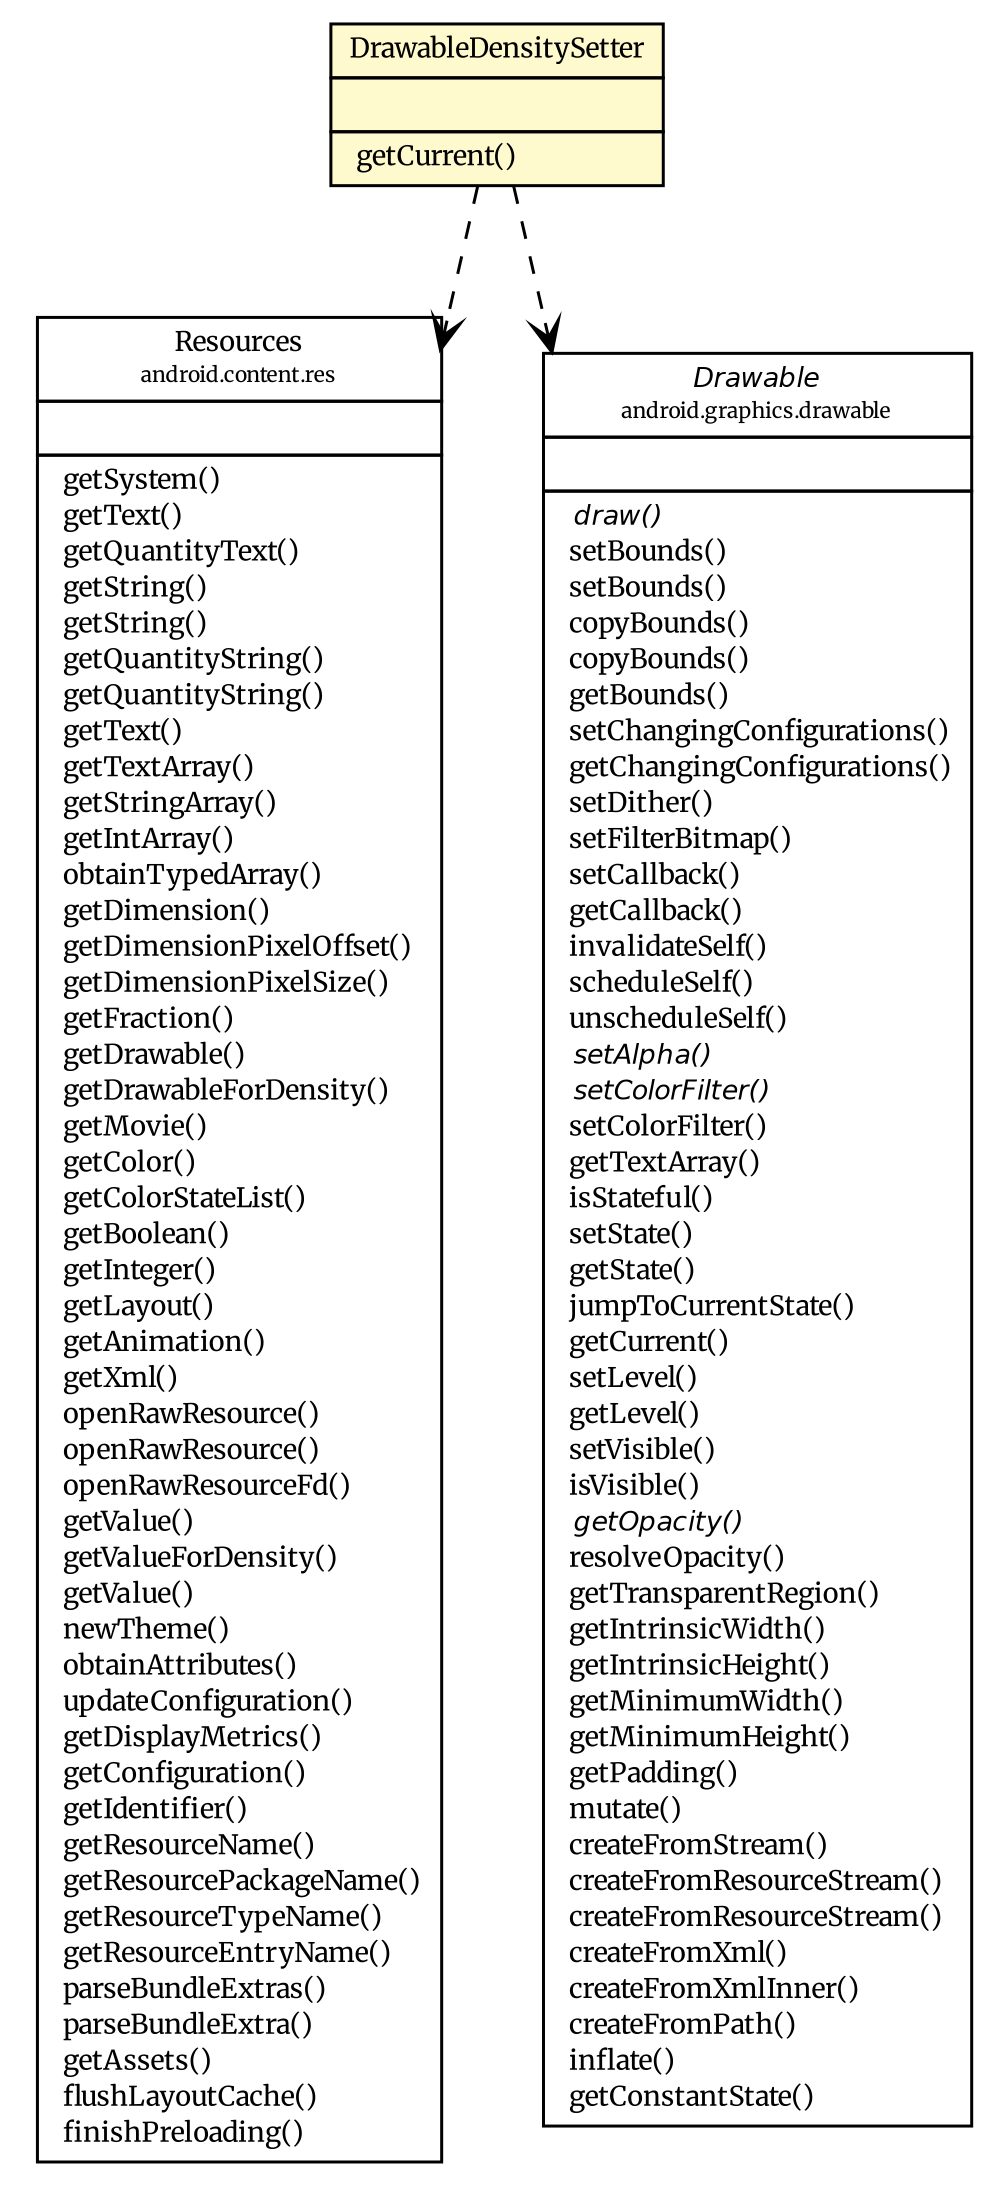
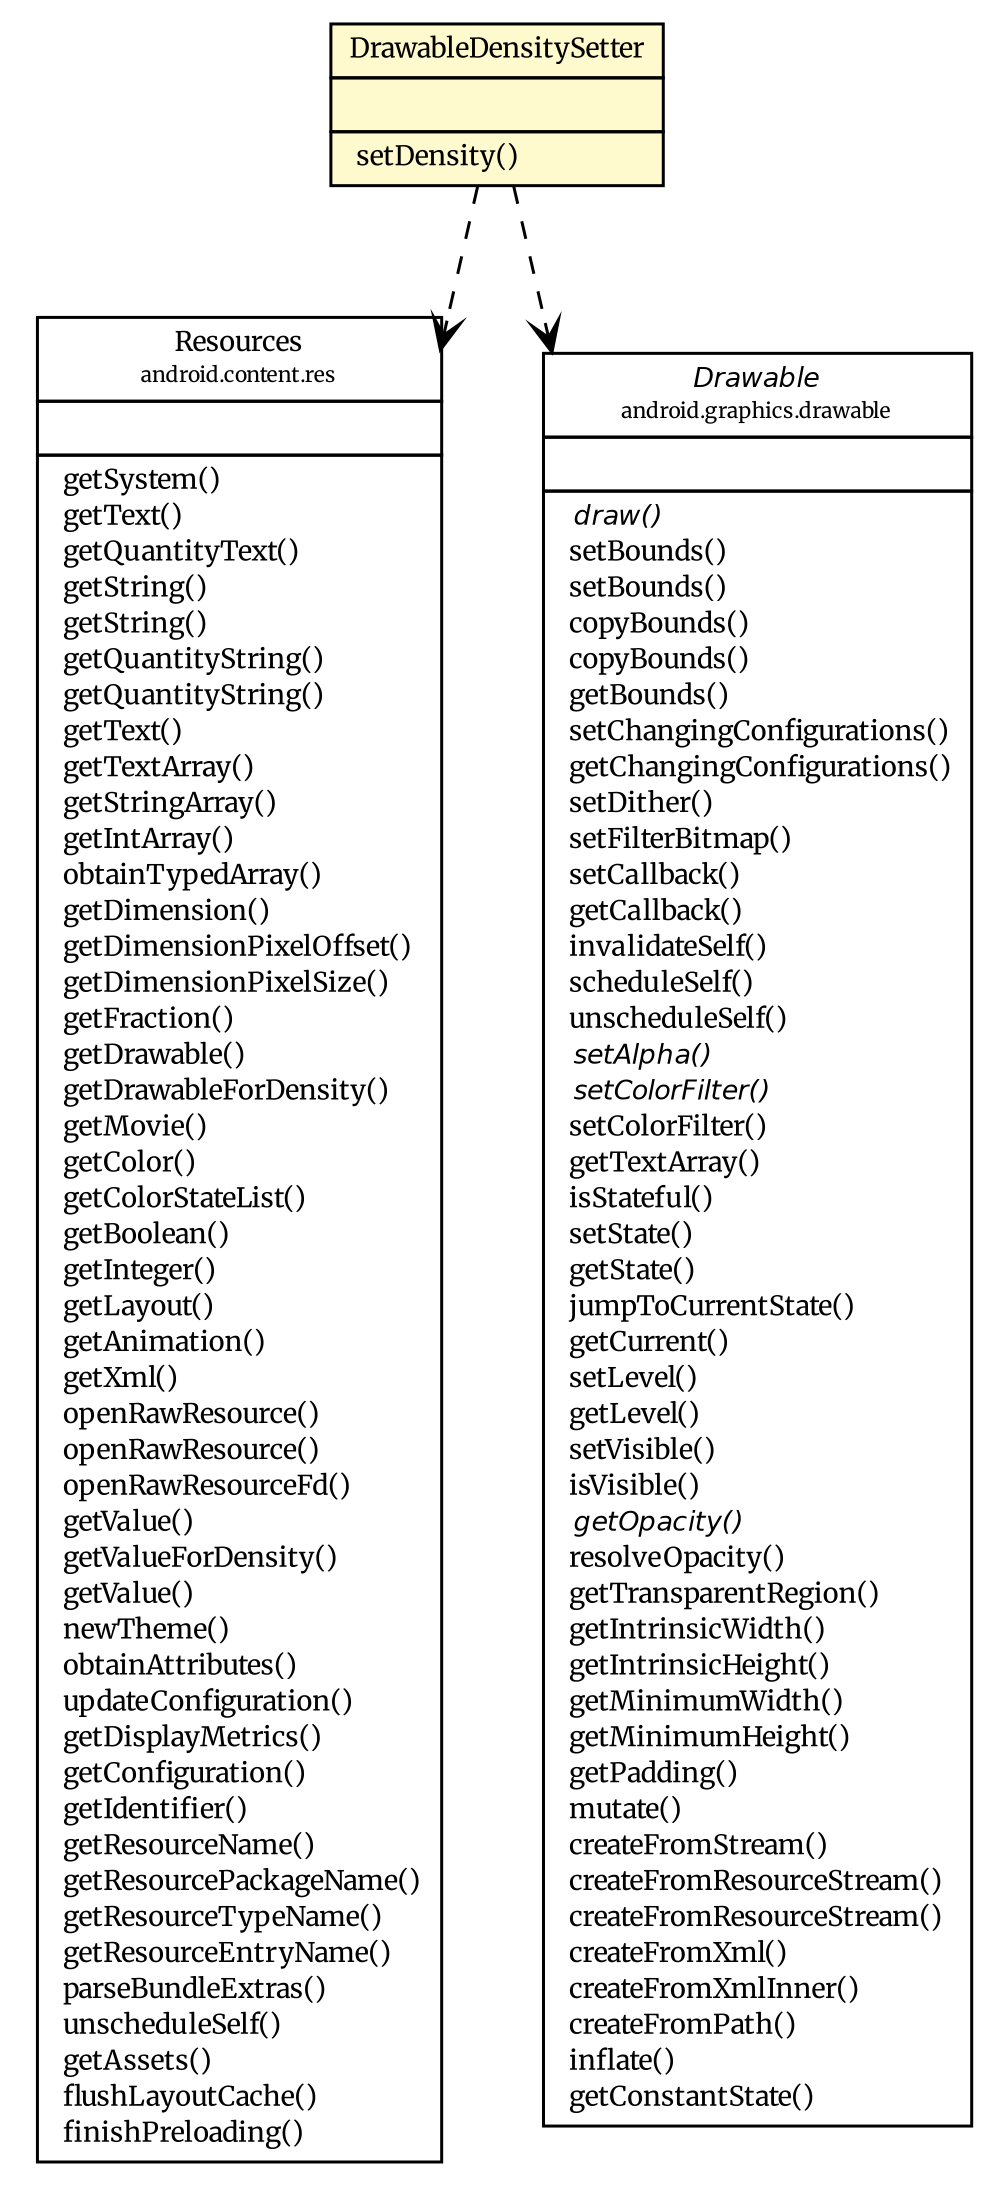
node "DrawableDensitySetter": text "getCurrent()" -> "setDensity()"
node "Resources": text "parseBundleExtra()" -> "unscheduleSelf()"
